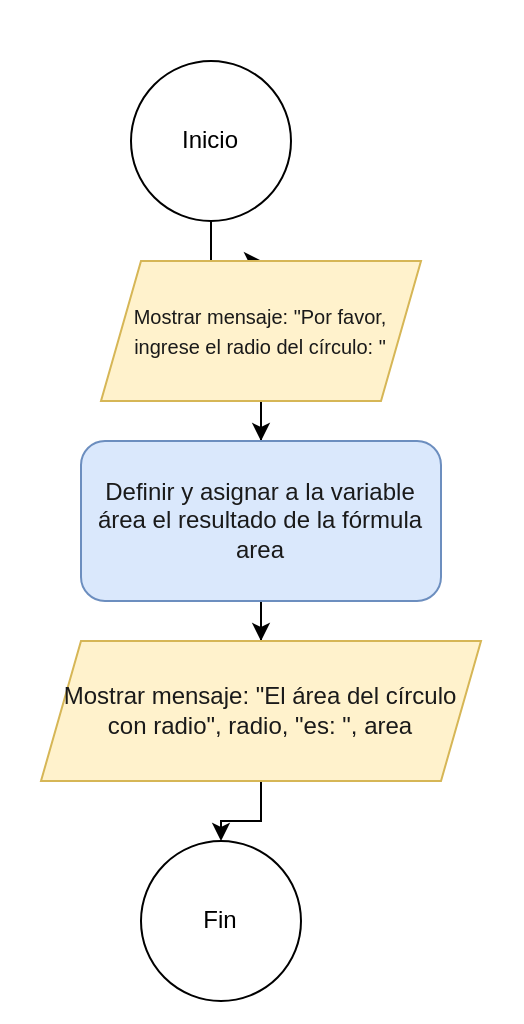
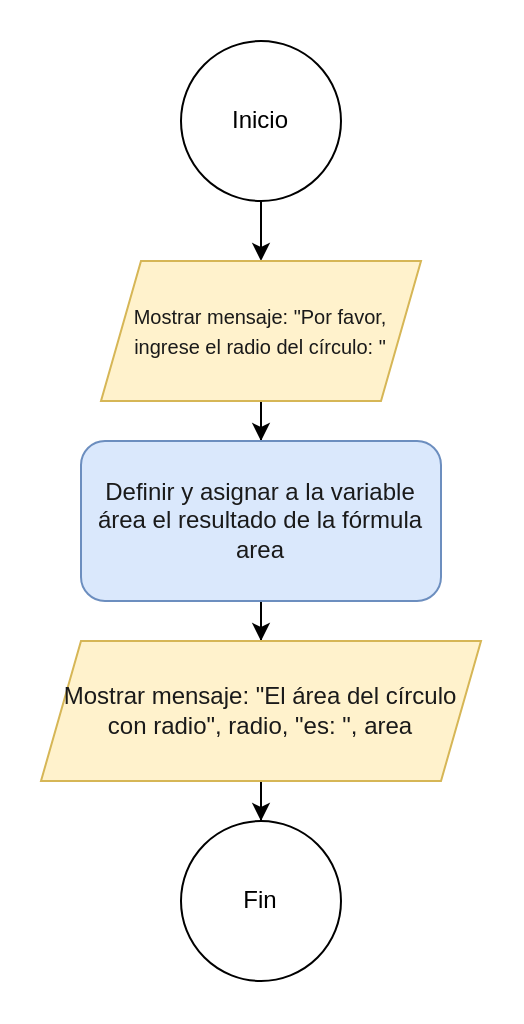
node "Inicio": moved (211, 141) -> (261, 121)
node "Fin": moved (221, 921) -> (261, 901)
